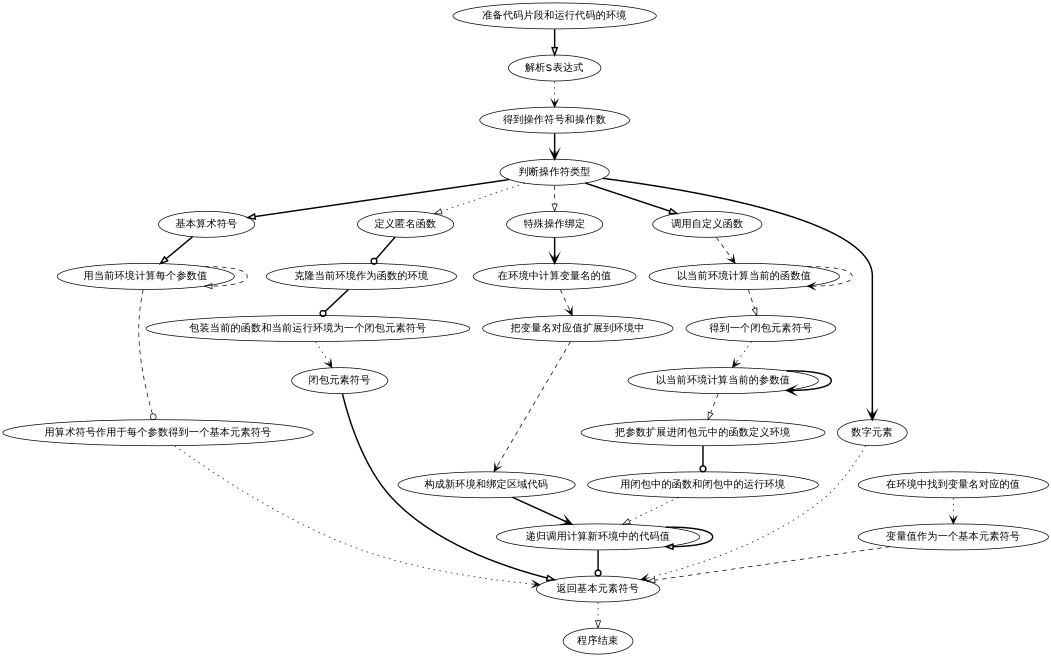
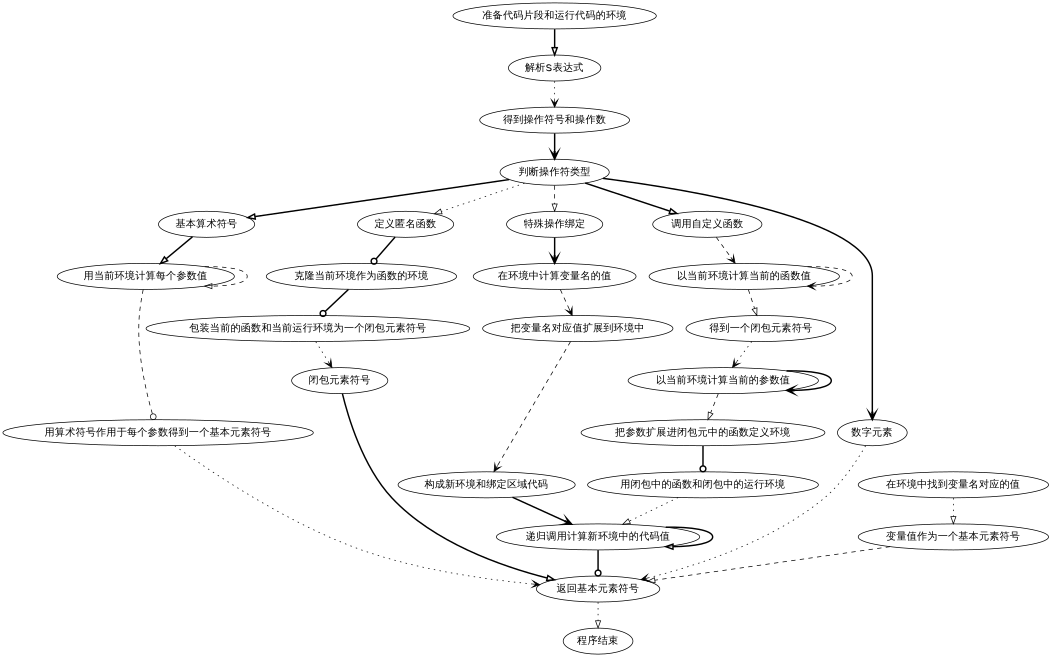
edge "在环境中找到变量名对应的值" -> "变量值作为一个基本元素符号": arrowhead vee -> onormal
